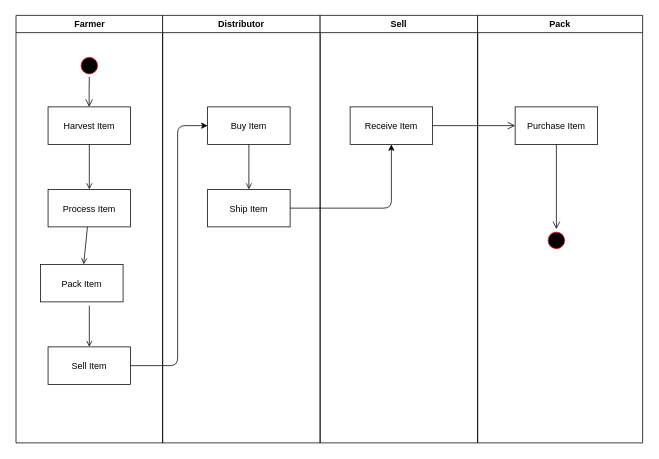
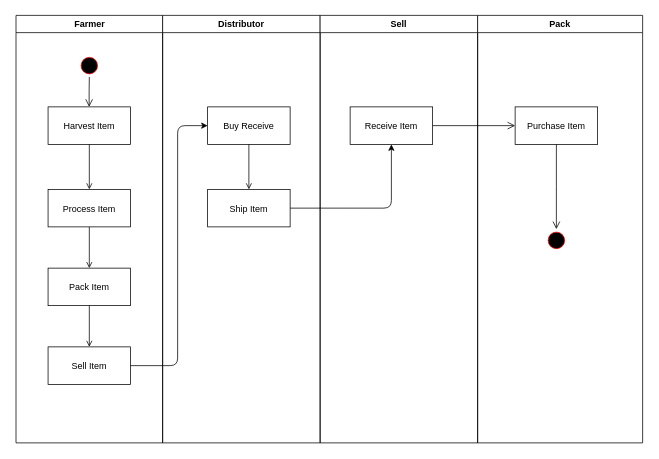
node "Buy Item": label "Buy Item" -> "Buy Receive"
node "Pack Item": moved (82, 283) -> (89, 287)
